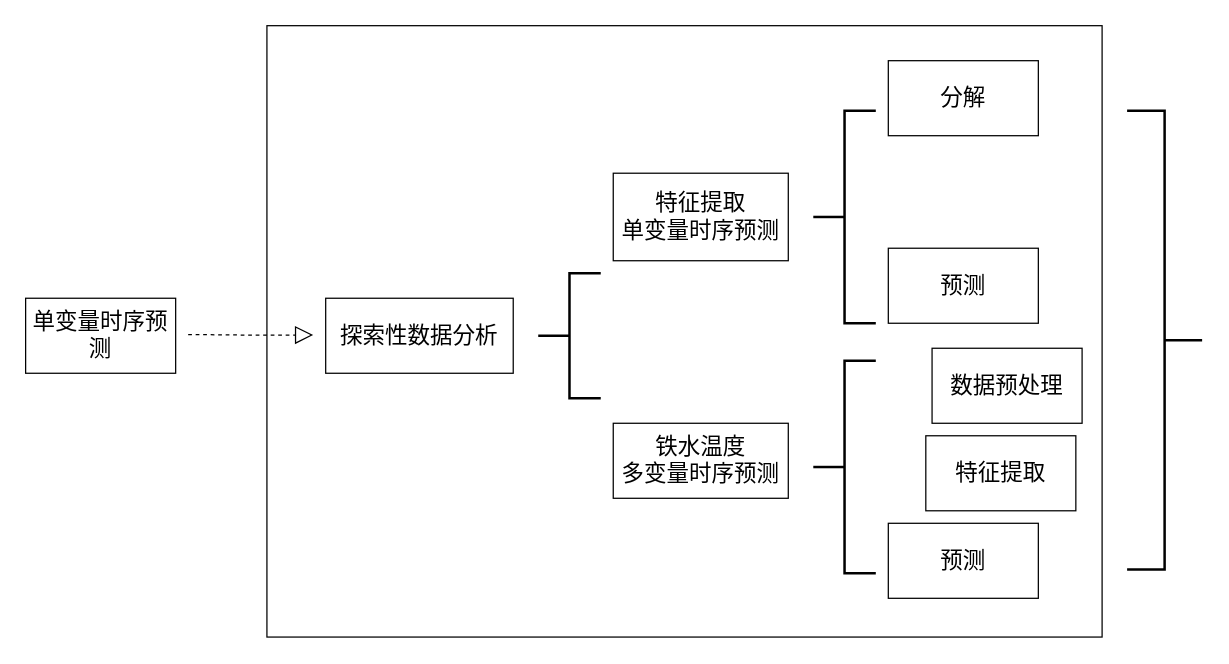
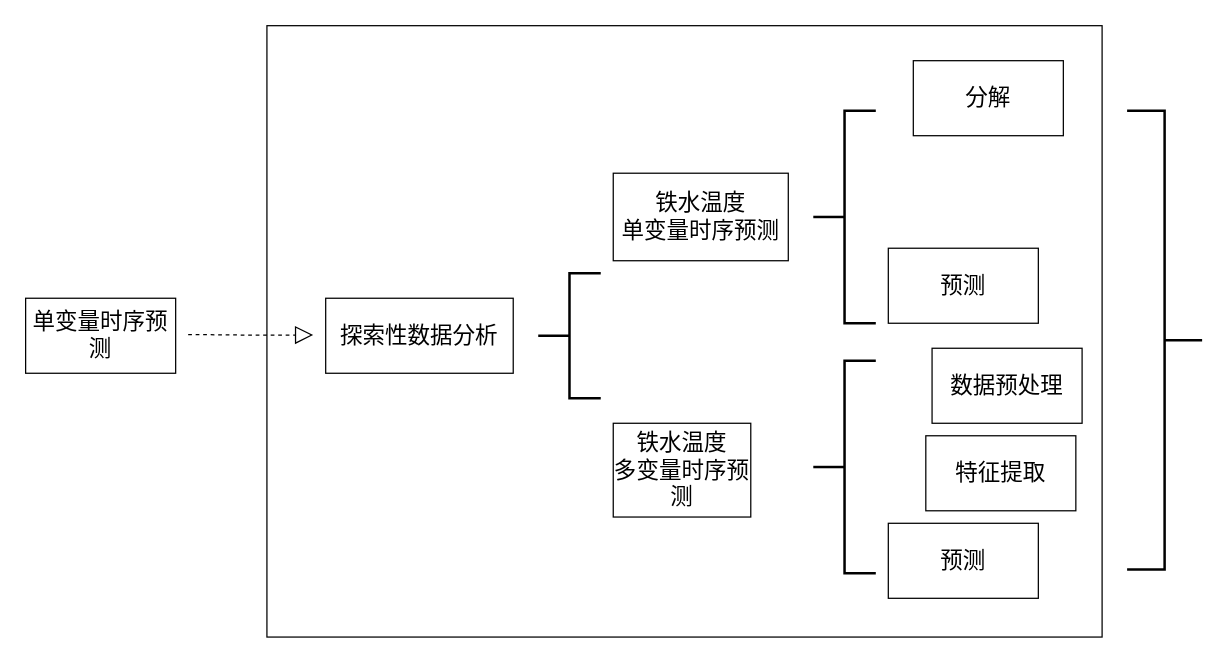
node "分解": moved (963, 98) -> (988, 98)
node "特征提取 单变量时序预测": label "特征提取 单变量时序预测" -> "铁水温度 单变量时序预测"
node "铁水温度 多变量时序预测": size 175x75 -> 138x94
